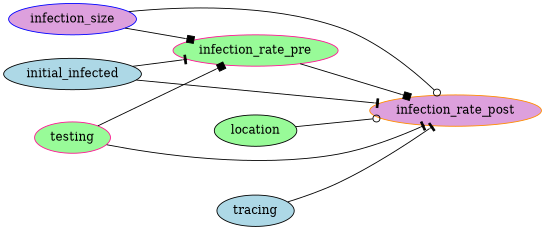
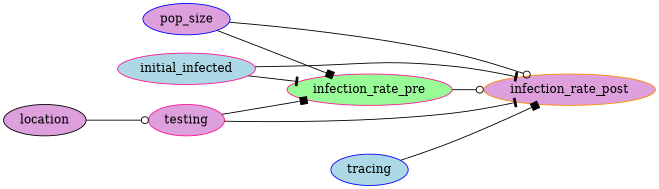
node "infection_size": label "infection_size" -> "pop_size"
node "initial_infected": color black -> deeppink
edge "infection_rate_pre" -> "infection_rate_post": arrowhead box -> odot
edge "location" -> "infection_rate_post": now "location" -> "testing"
node "location": fillcolor palegreen -> plum
node "testing": fillcolor palegreen -> plum
edge "tracing" -> "infection_rate_post": arrowhead tee -> box
node "tracing": color black -> blue
